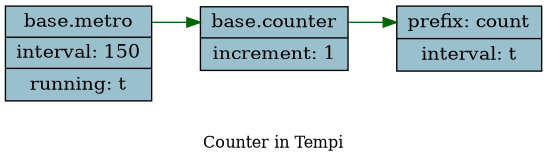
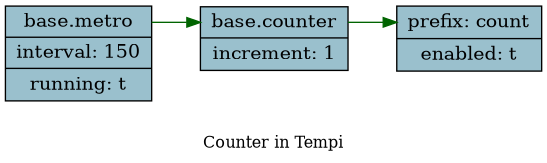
node "prefix: count": text "interval: t" -> "enabled: t"
